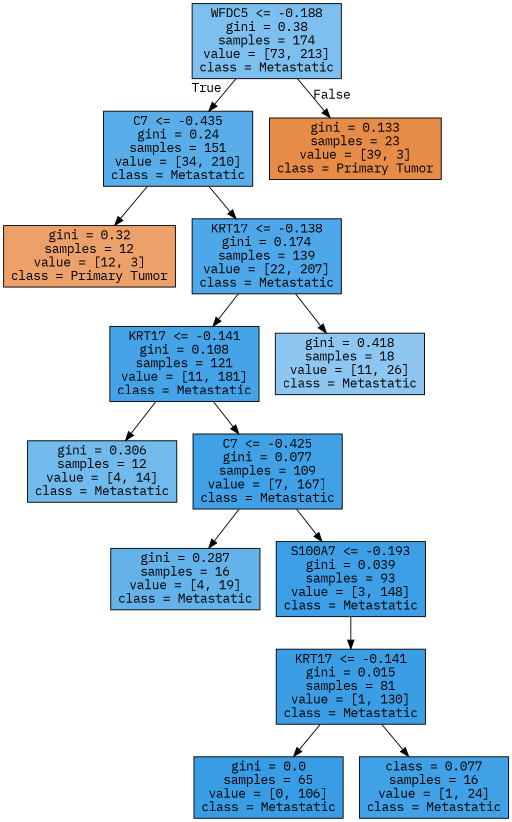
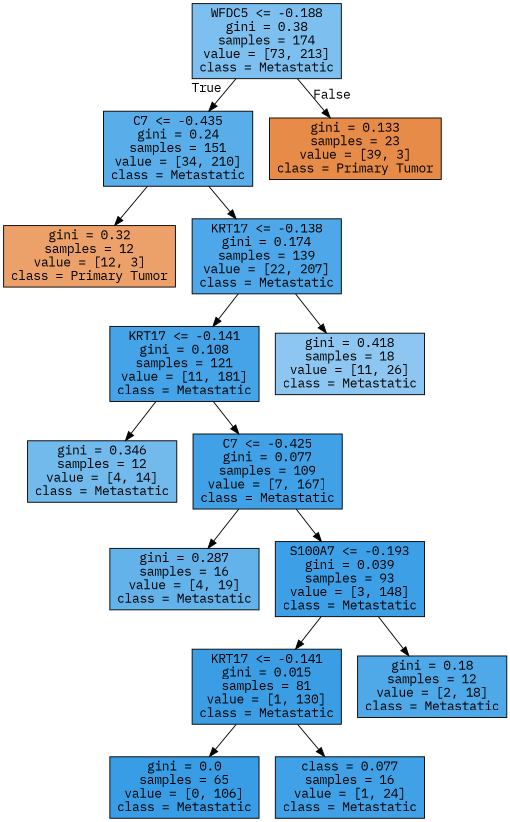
node "gini = 0.306 samples = 12 value = [4, 14] class = Metastatic": label "gini = 0.306 samples = 12 value = [4, 14] class = Metastatic" -> "gini = 0.346 samples = 12 value = [4, 14] class = Metastatic"
node "gini = 0.18 samples = 12 value = [2, 18] class = Metastatic": added
